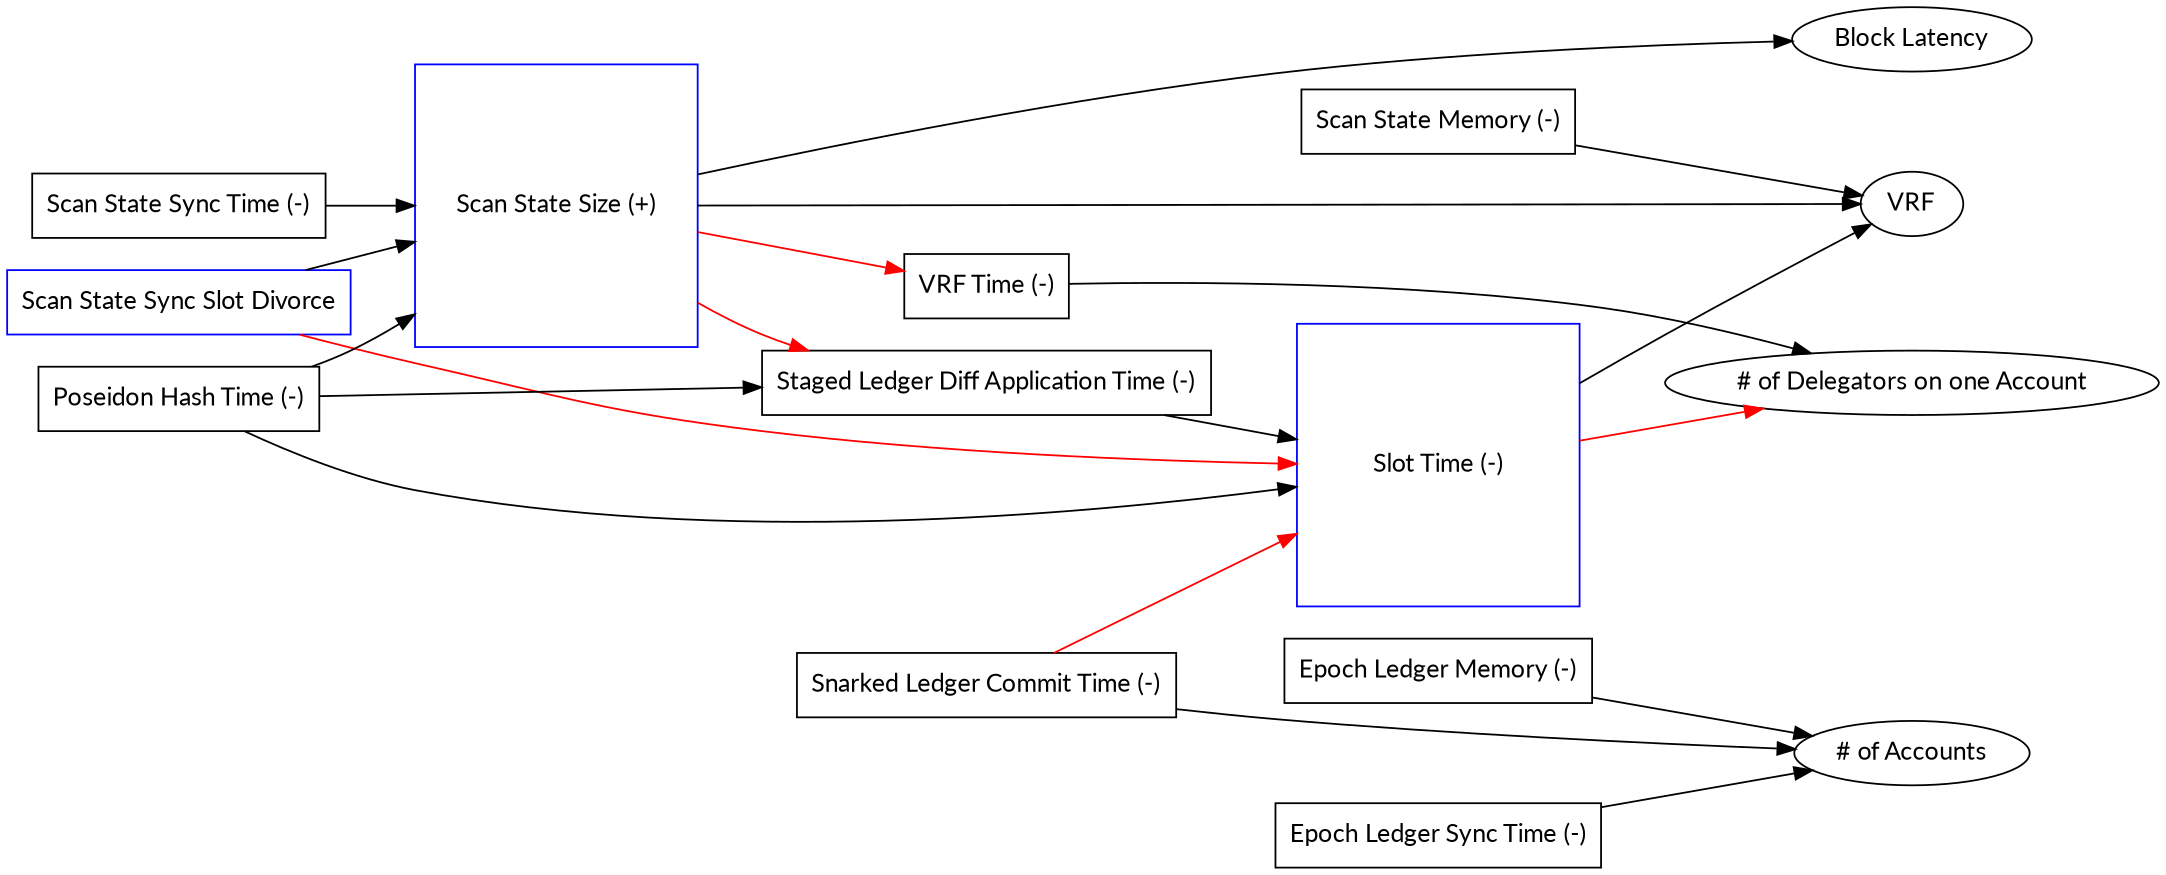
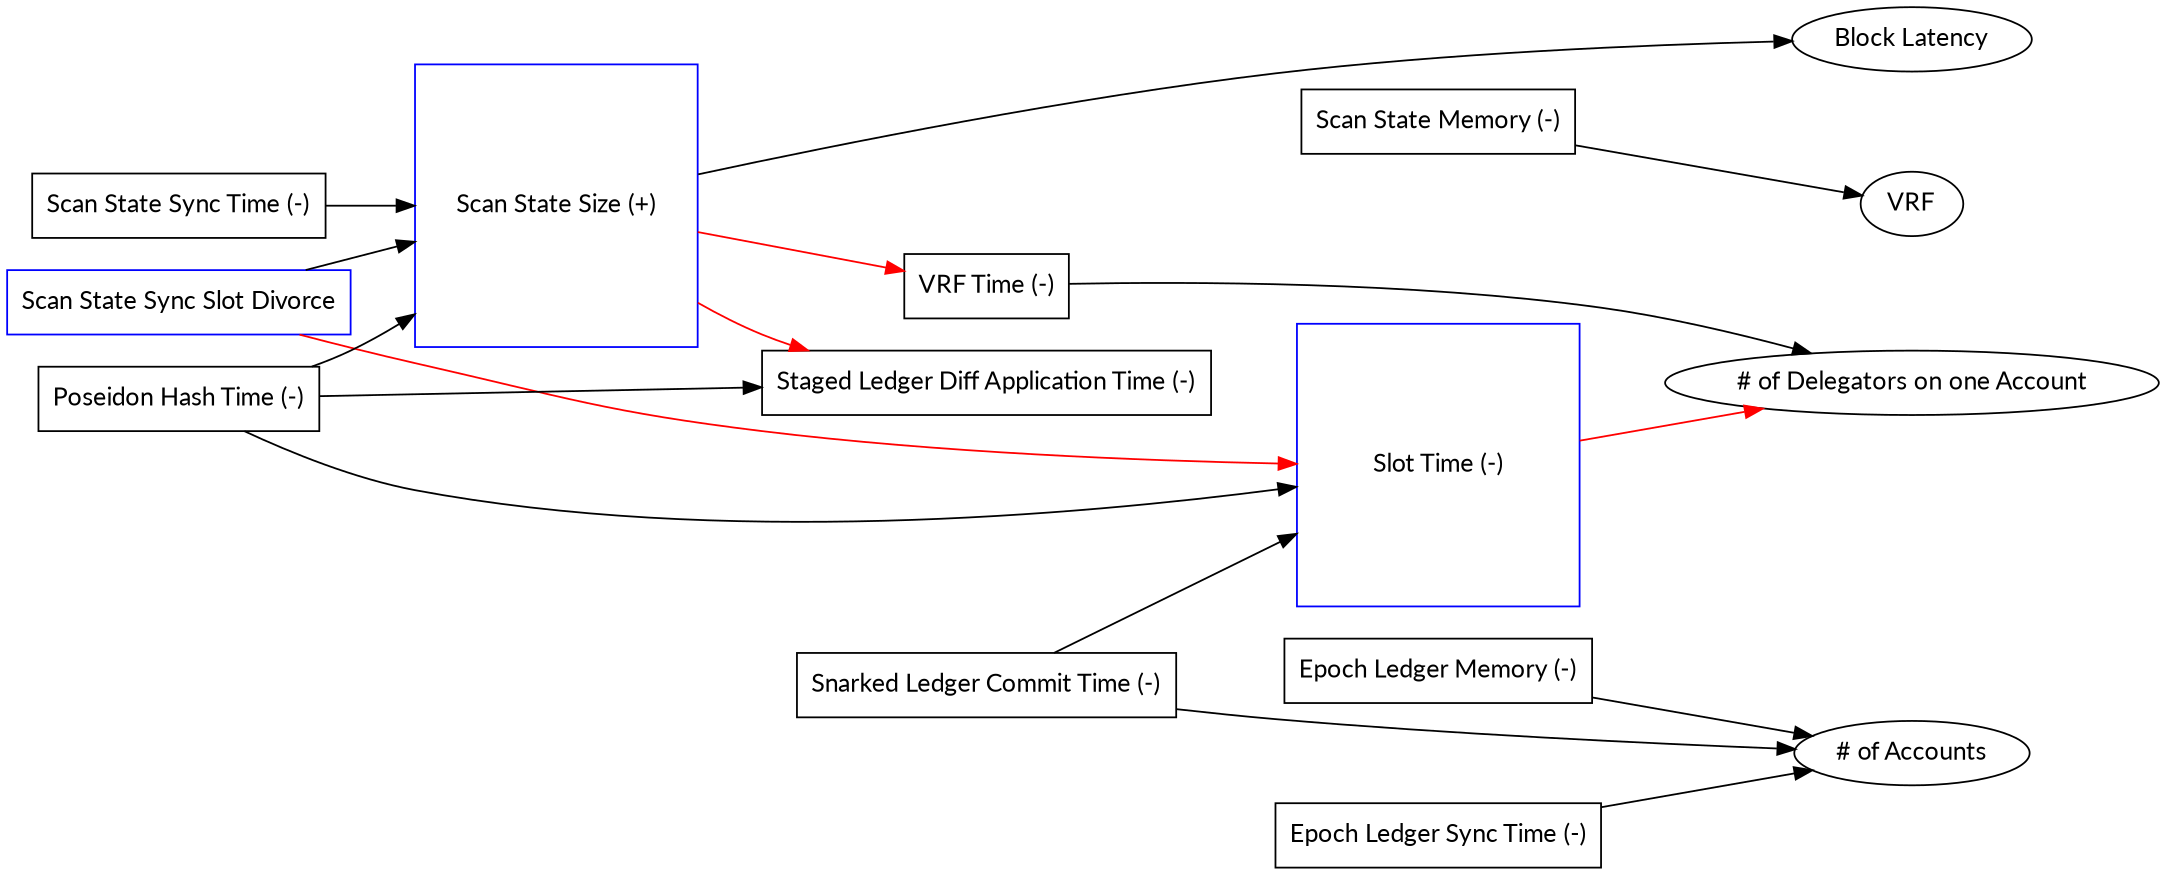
edge "Scan State Size (+)" -> "VRF": removed
edge "Slot Time (-)" -> "VRF": removed
edge "Staged Ledger Diff Application Time (-)" -> "Slot Time (-)": removed
edge "Snarked Ledger Commit Time (-)" -> "Slot Time (-)": color red -> black
